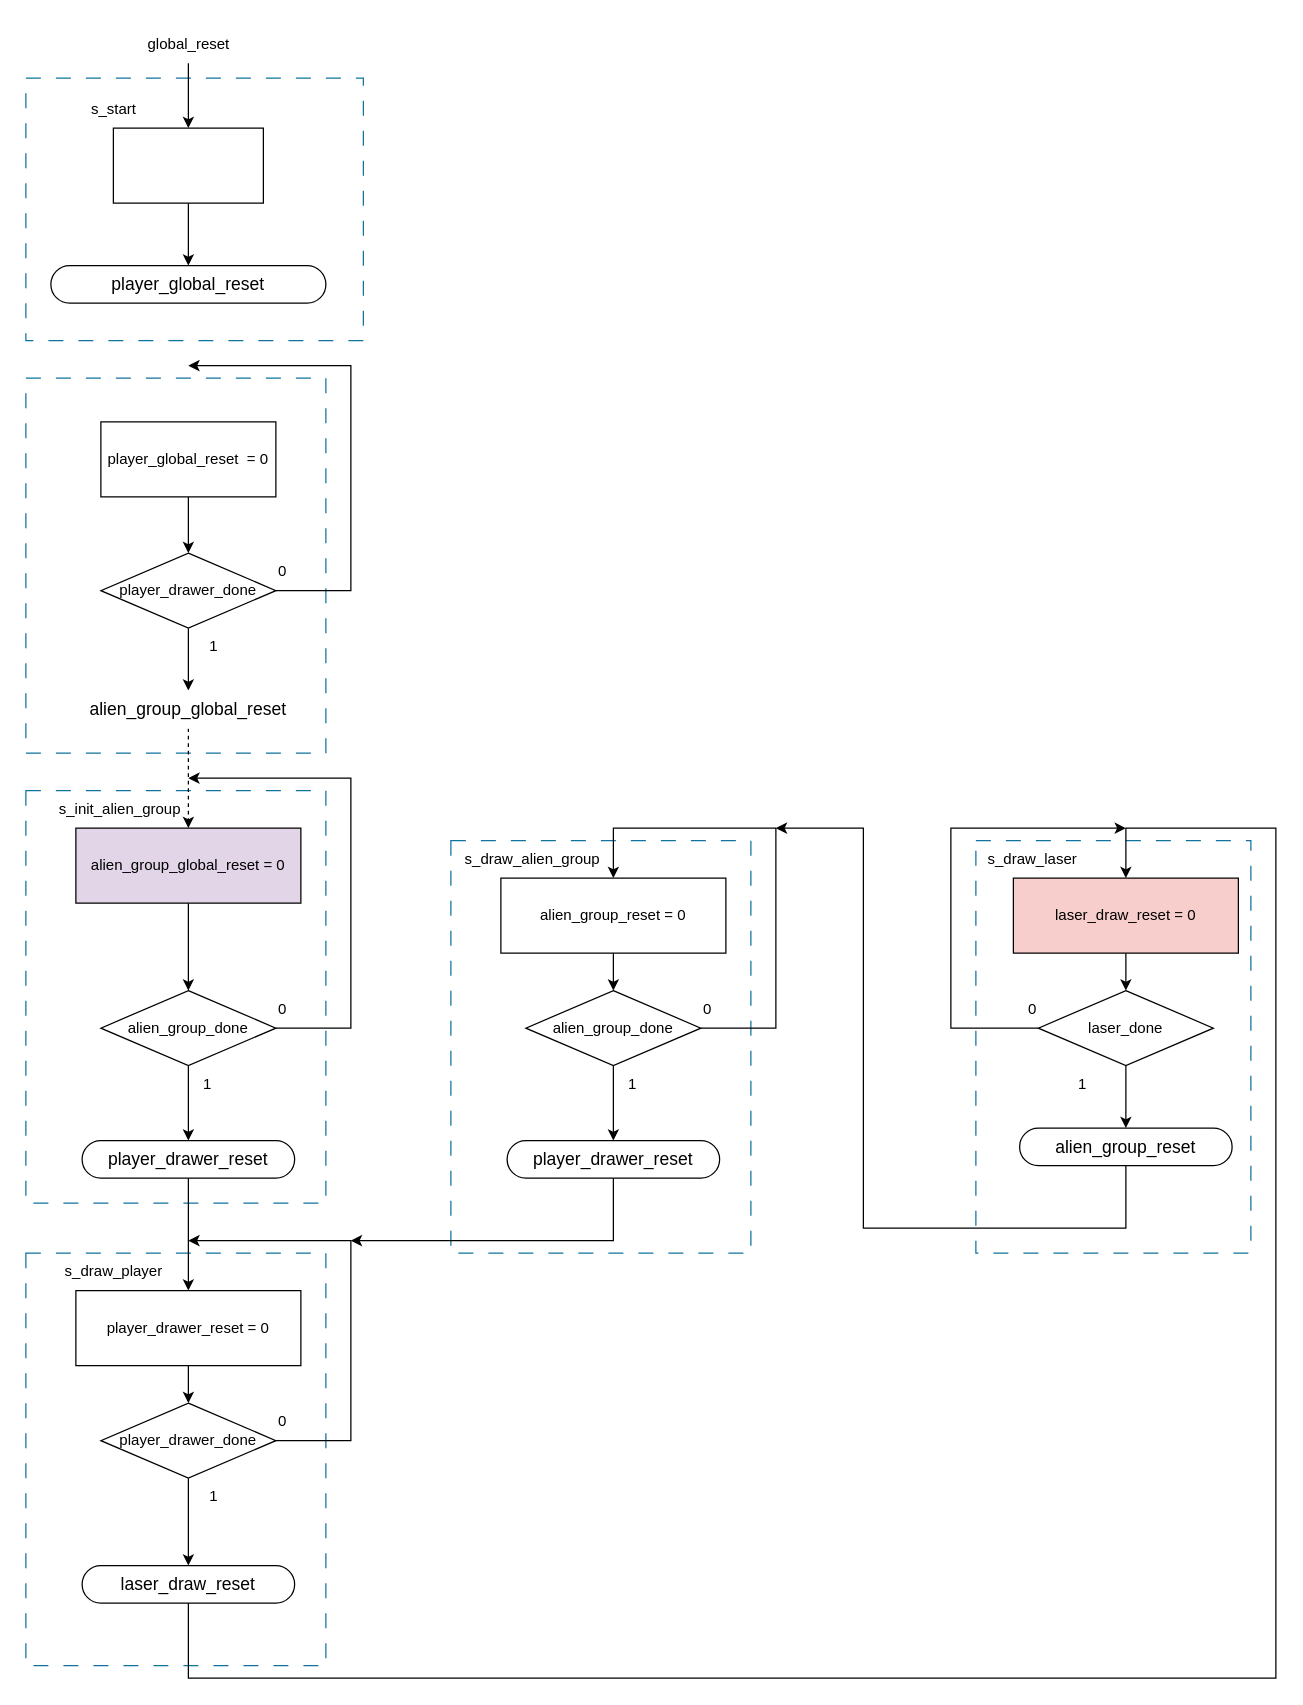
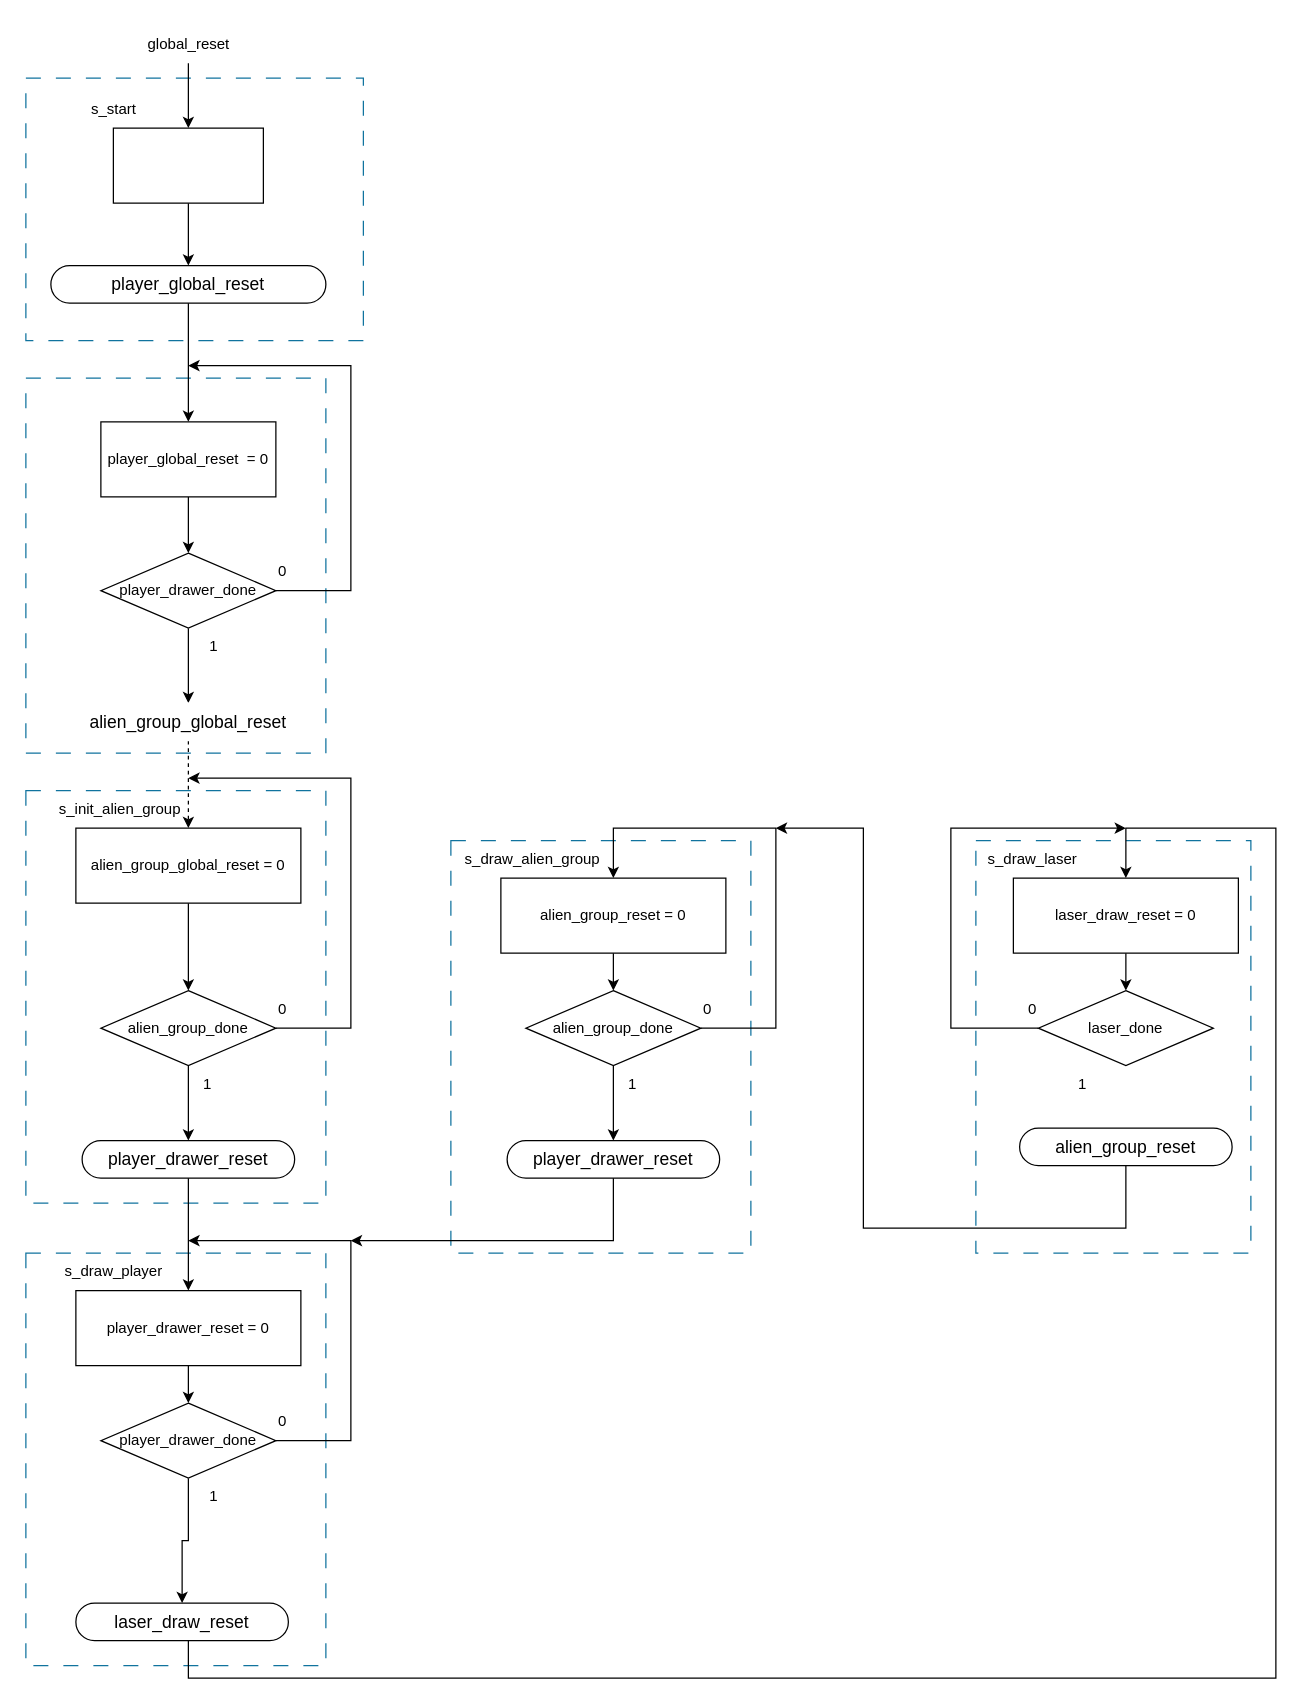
edge "player_global_reset" -> "player_global_reset = 0": added
node "alien_group_global_reset": moved (188, 709) -> (188, 722)
node "alien_group_global_reset = 0": fillcolor #e1d5e7 -> #ffffff
node "laser_draw_reset = 0": fillcolor #f8cecc -> #ffffff
edge "laser_done" -> "alien_group_reset": removed
node "laser_draw_reset": moved (188, 1584) -> (182, 1622)
